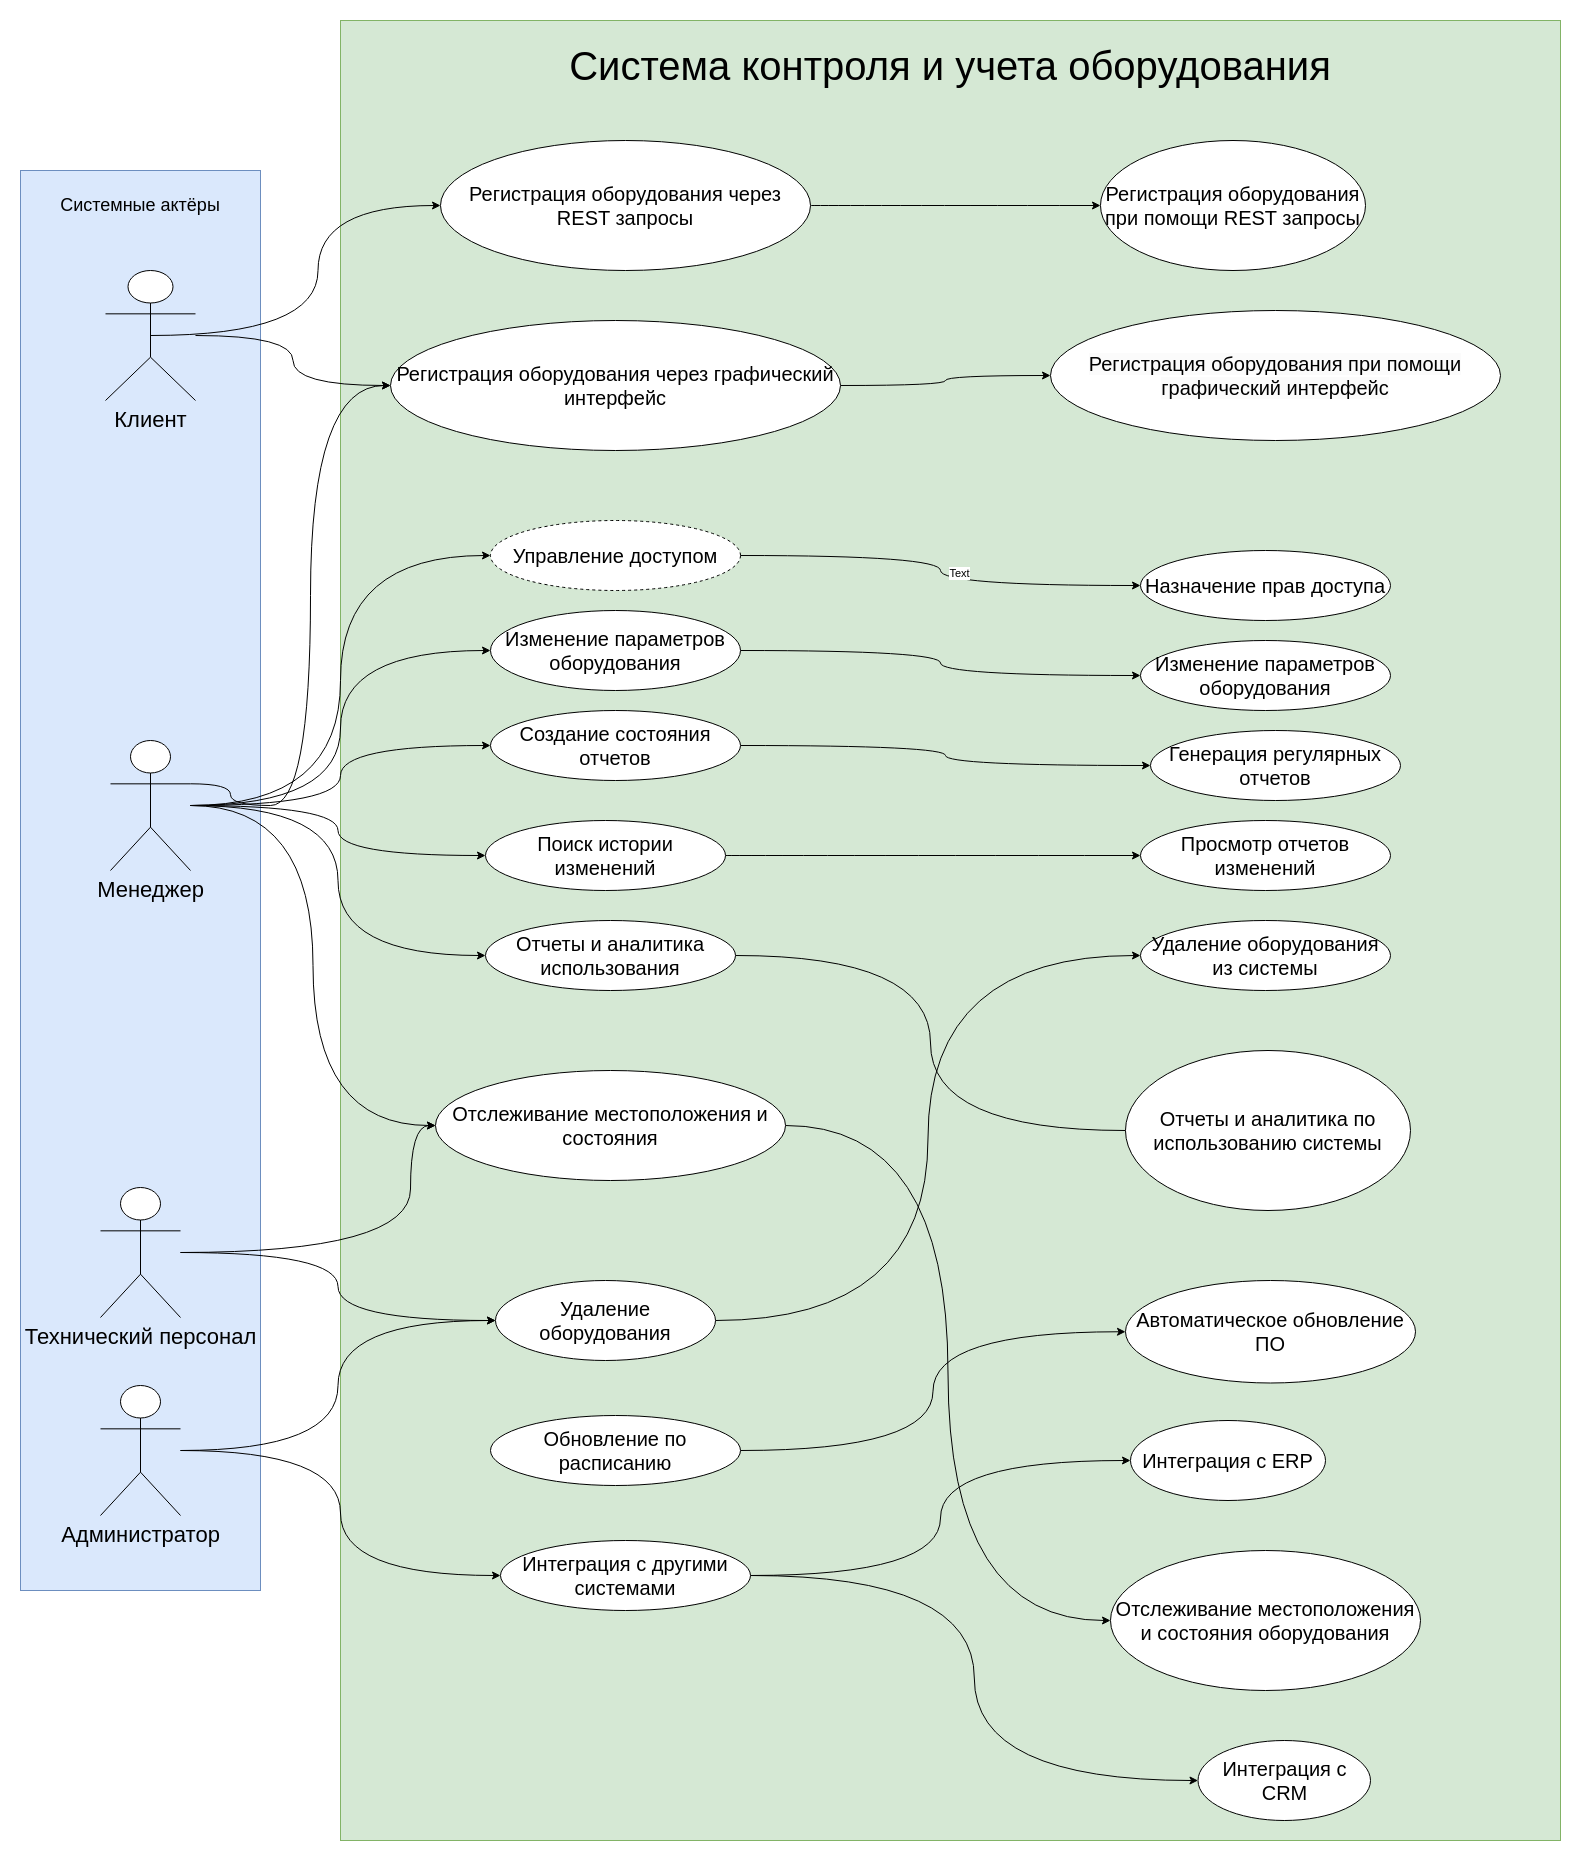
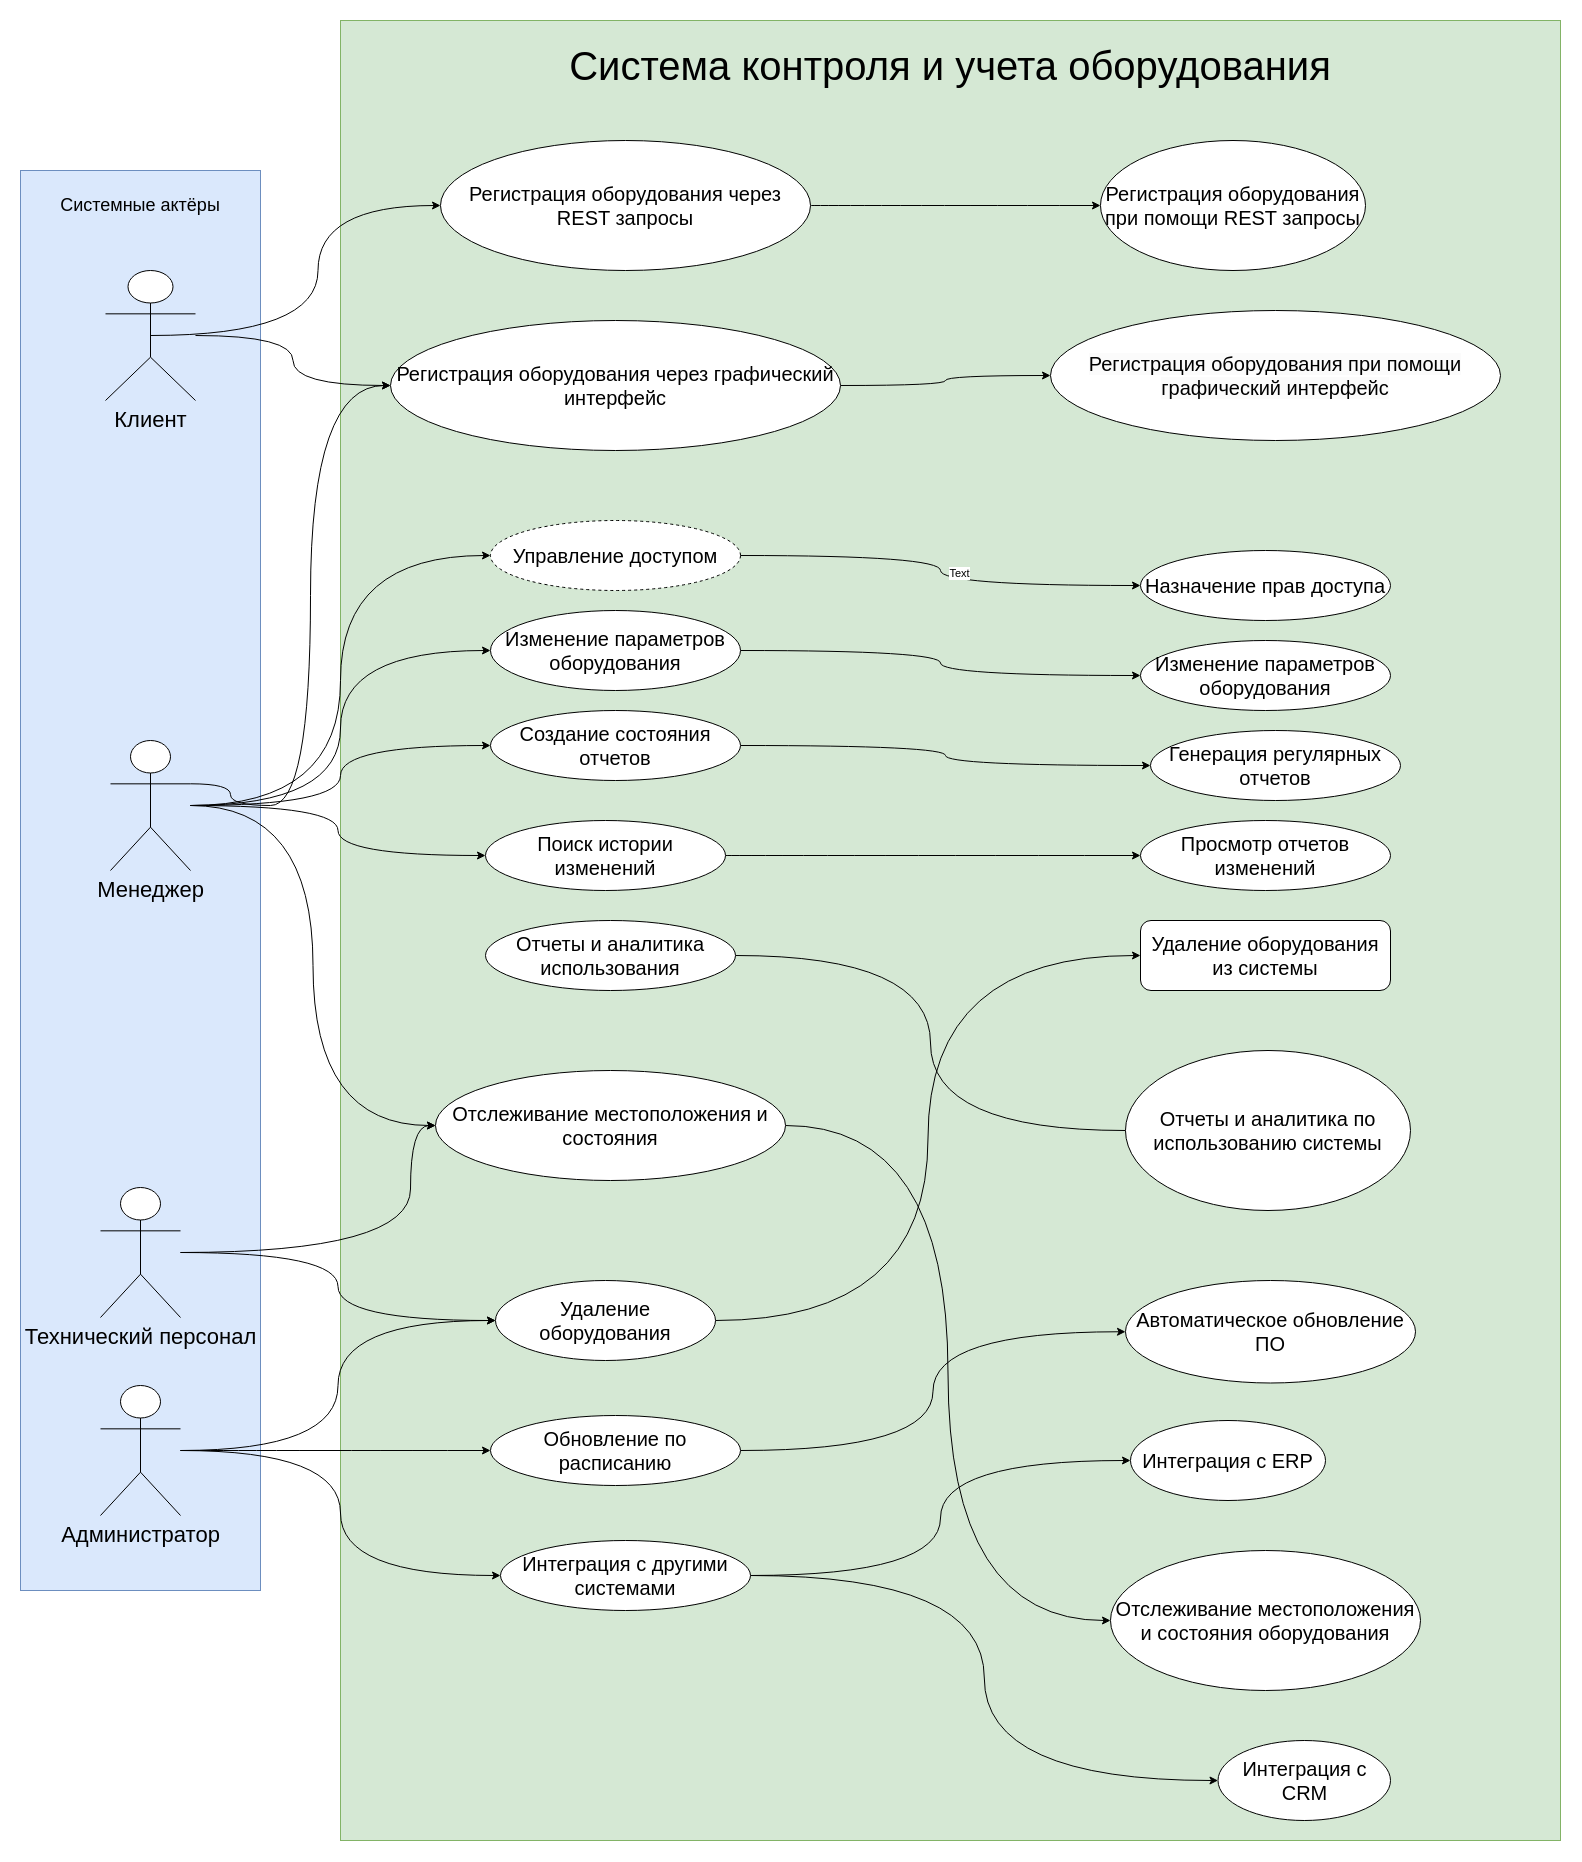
edge "Менеджер" -> "Отчеты и аналитика использования": removed
node "Удаление оборудования из системы": shape ellipse -> rounded rectangle
edge "Администратор" -> "Обновление по расписанию": added
node "Интеграция с CRM": moved (1284, 1781) -> (1304, 1781)
